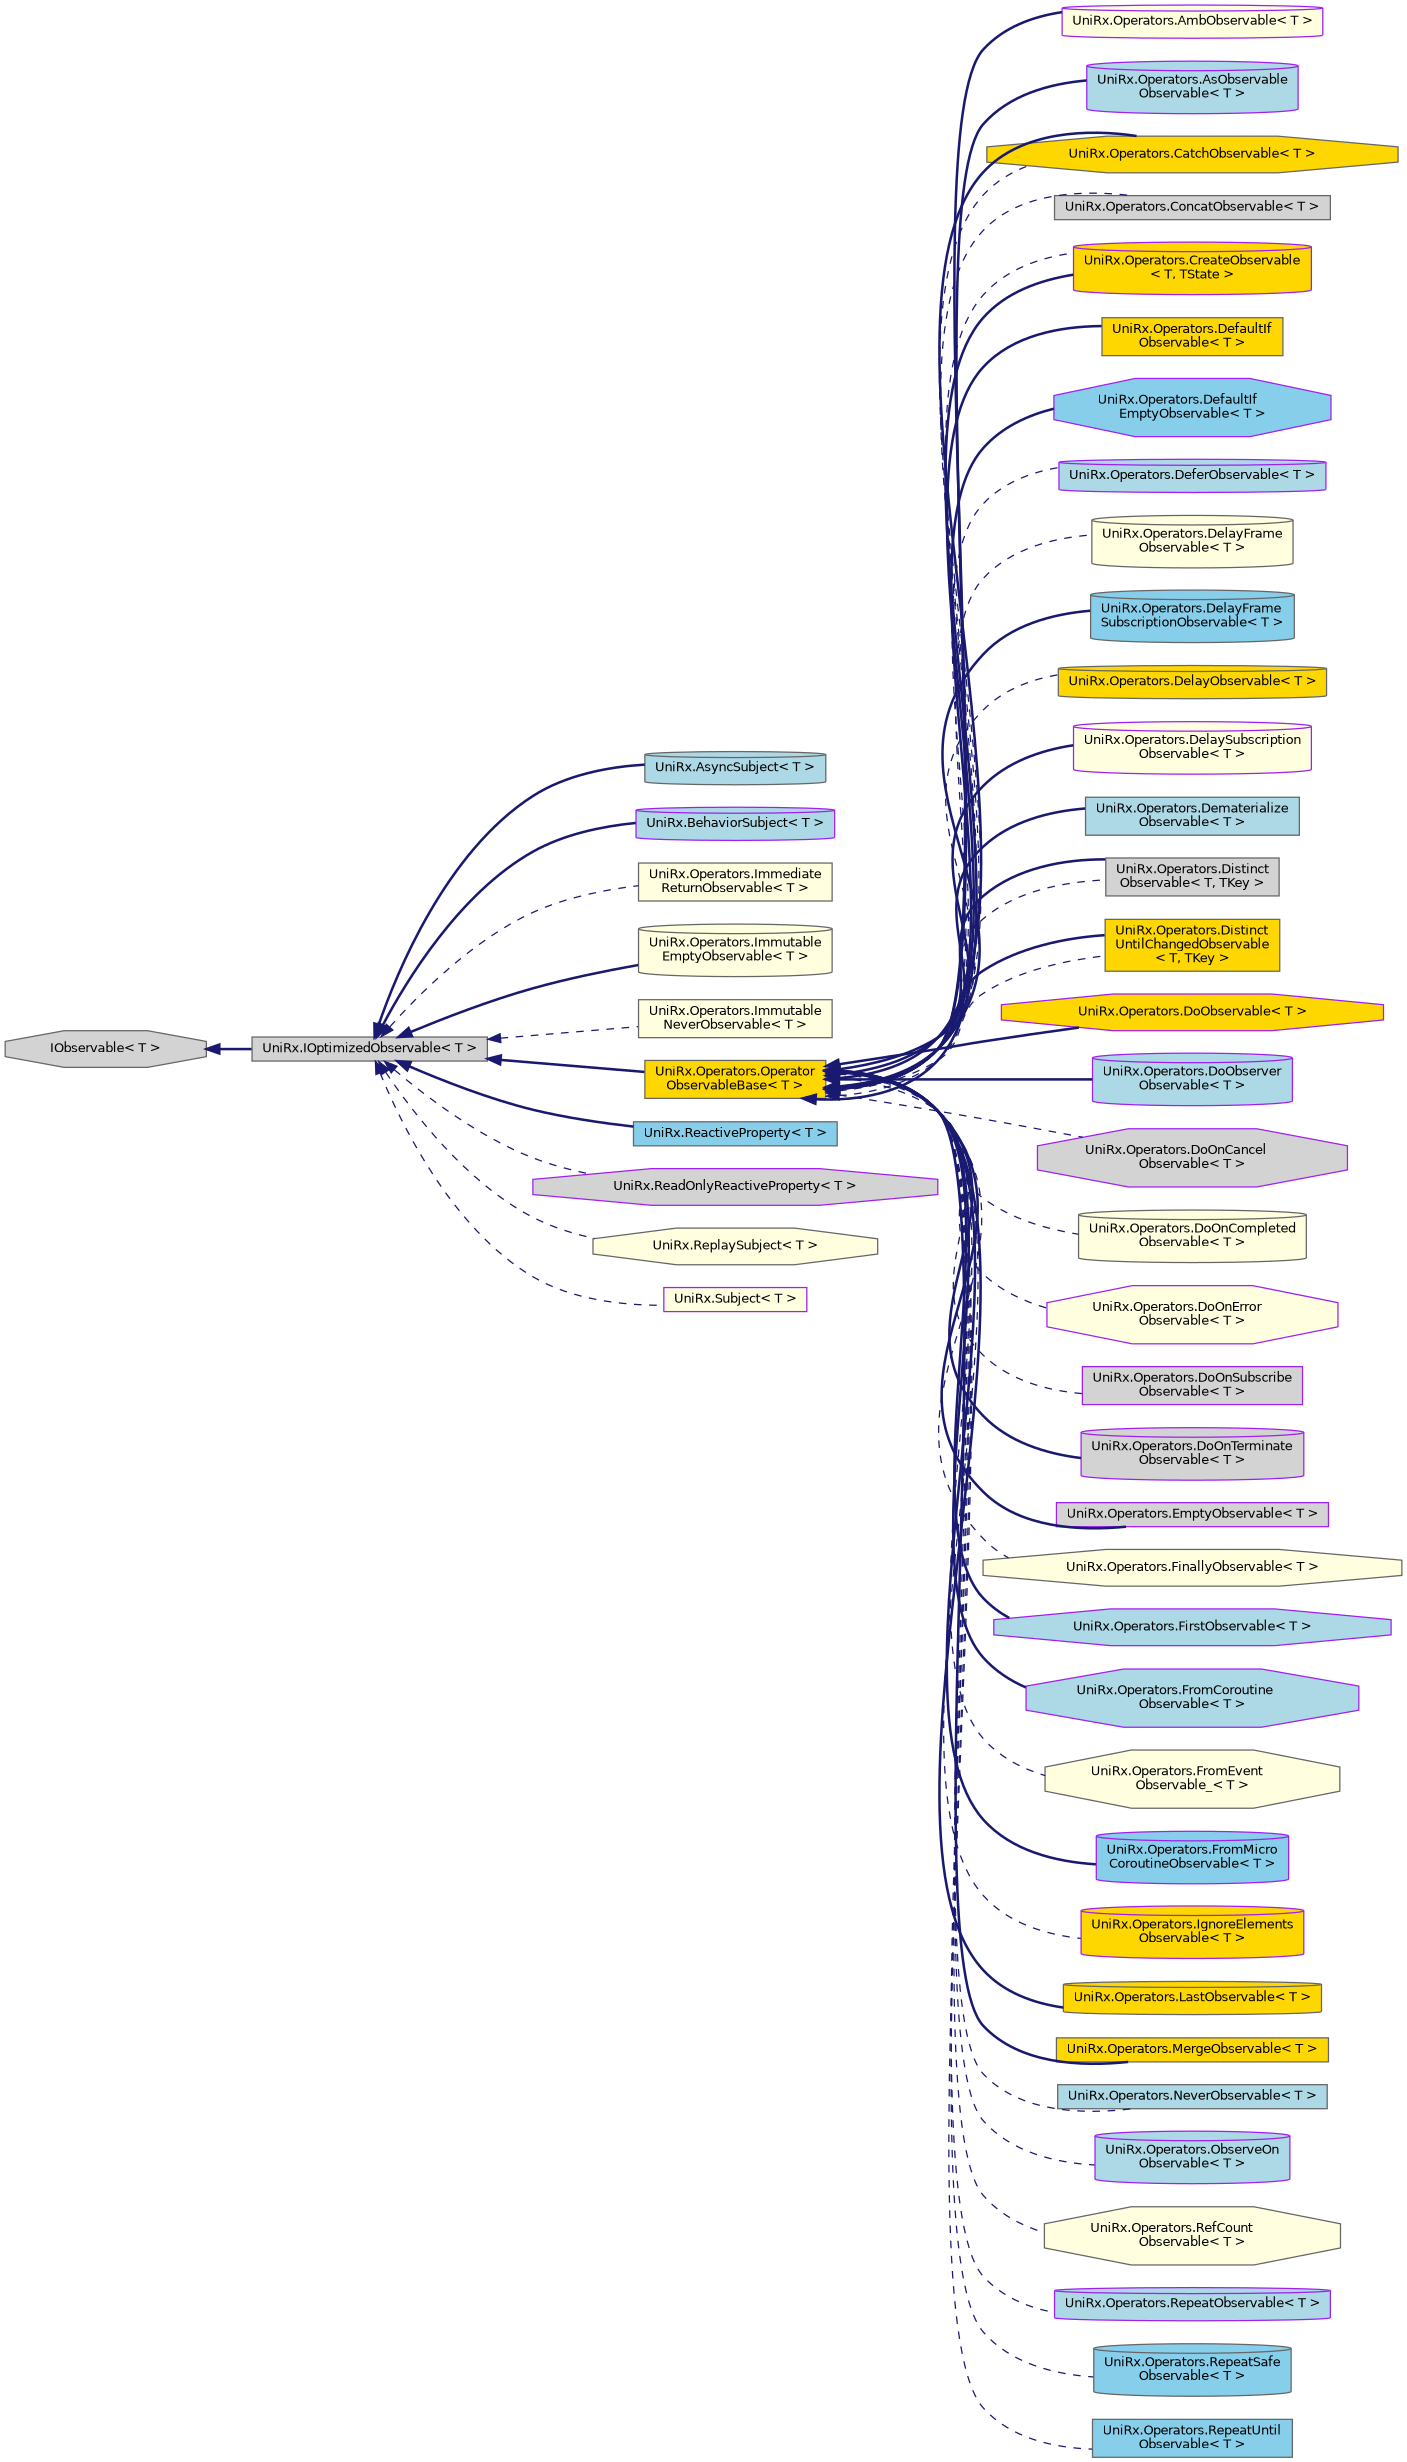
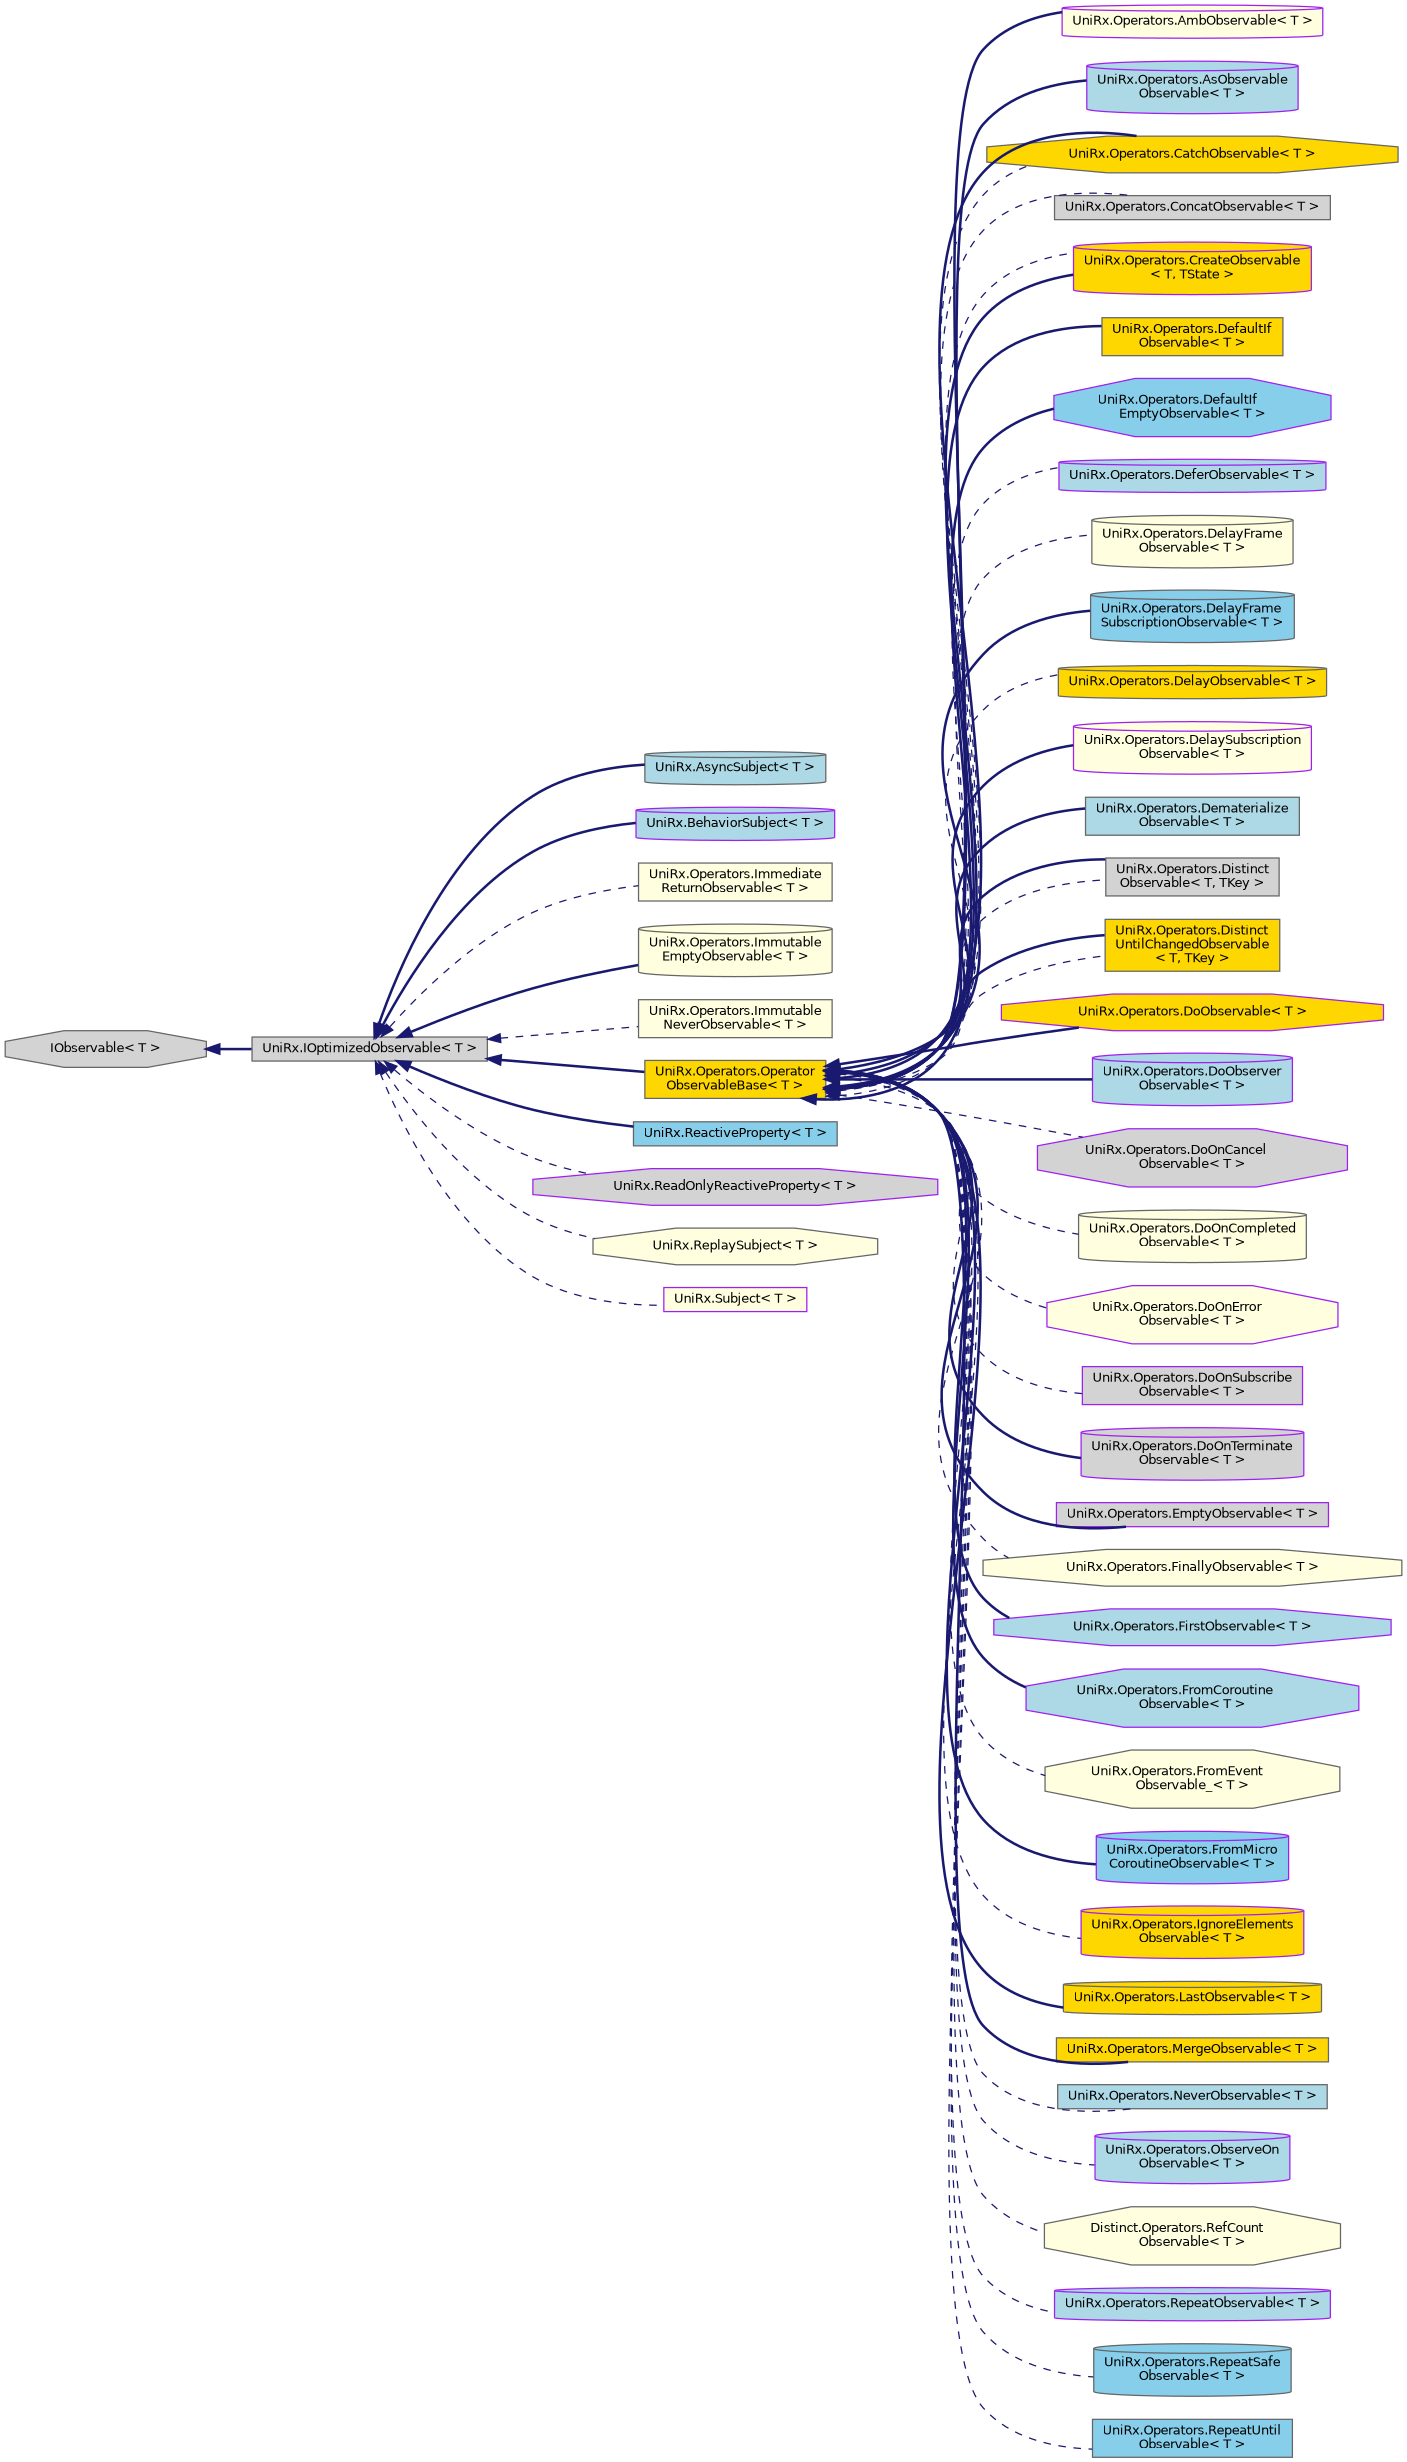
node "UniRx.Operators.RefCount Observable< T >": label "UniRx.Operators.RefCount Observable< T >" -> "Distinct.Operators.RefCount Observable< T >"
